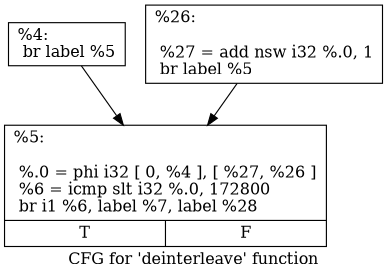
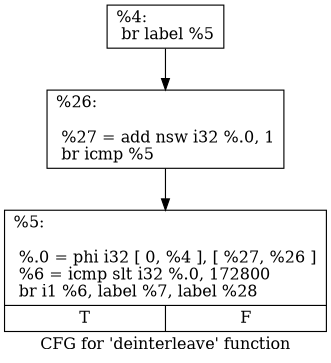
node "%26:": text "br label %5" -> "br icmp %5"
edge "%4:" -> "%5:": now "%4:" -> "%26:"
